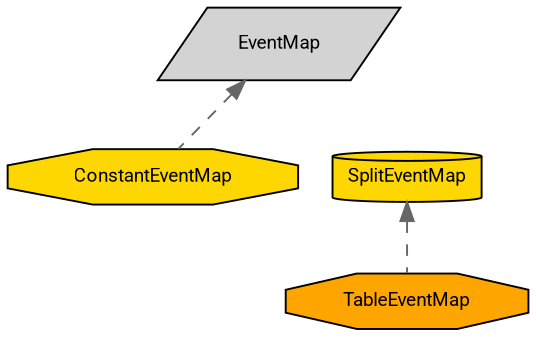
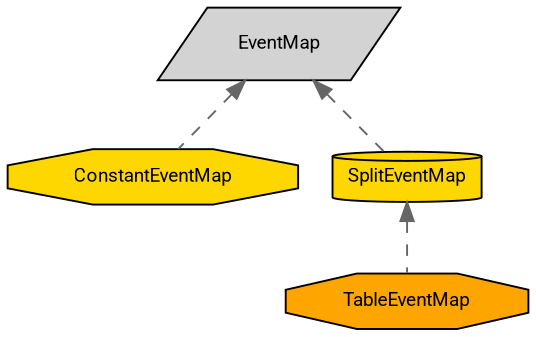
edge "SplitEventMap" -> "EventMap": added
